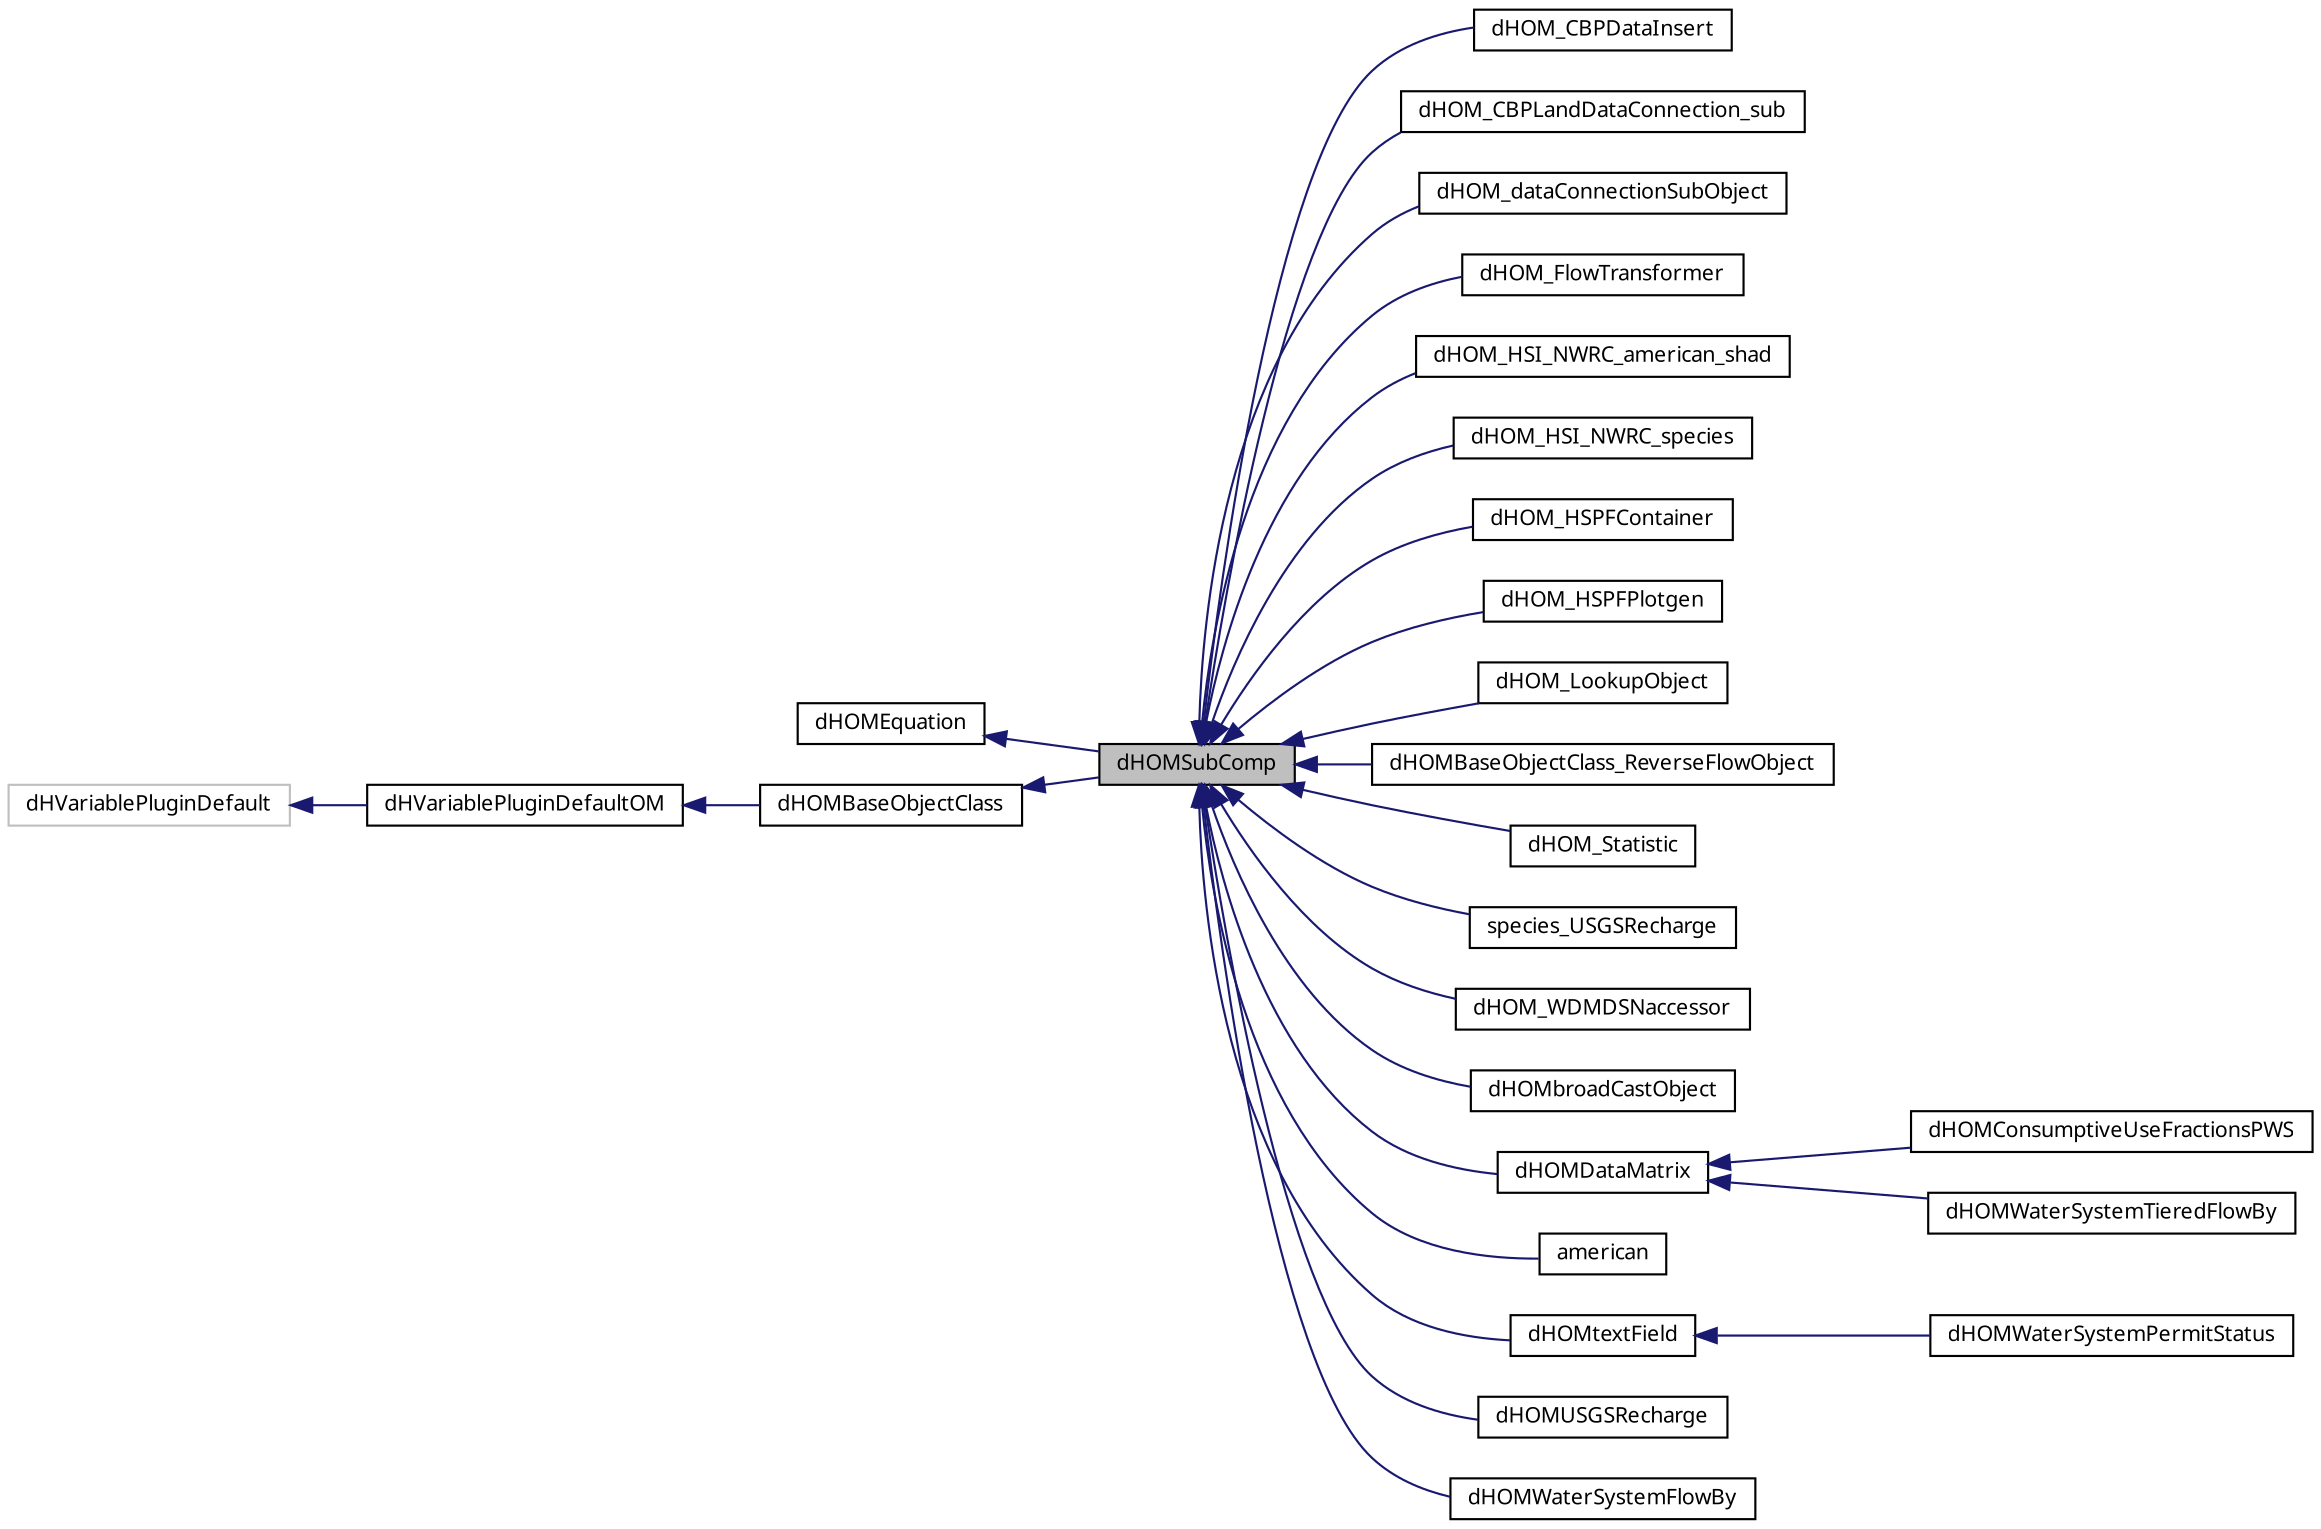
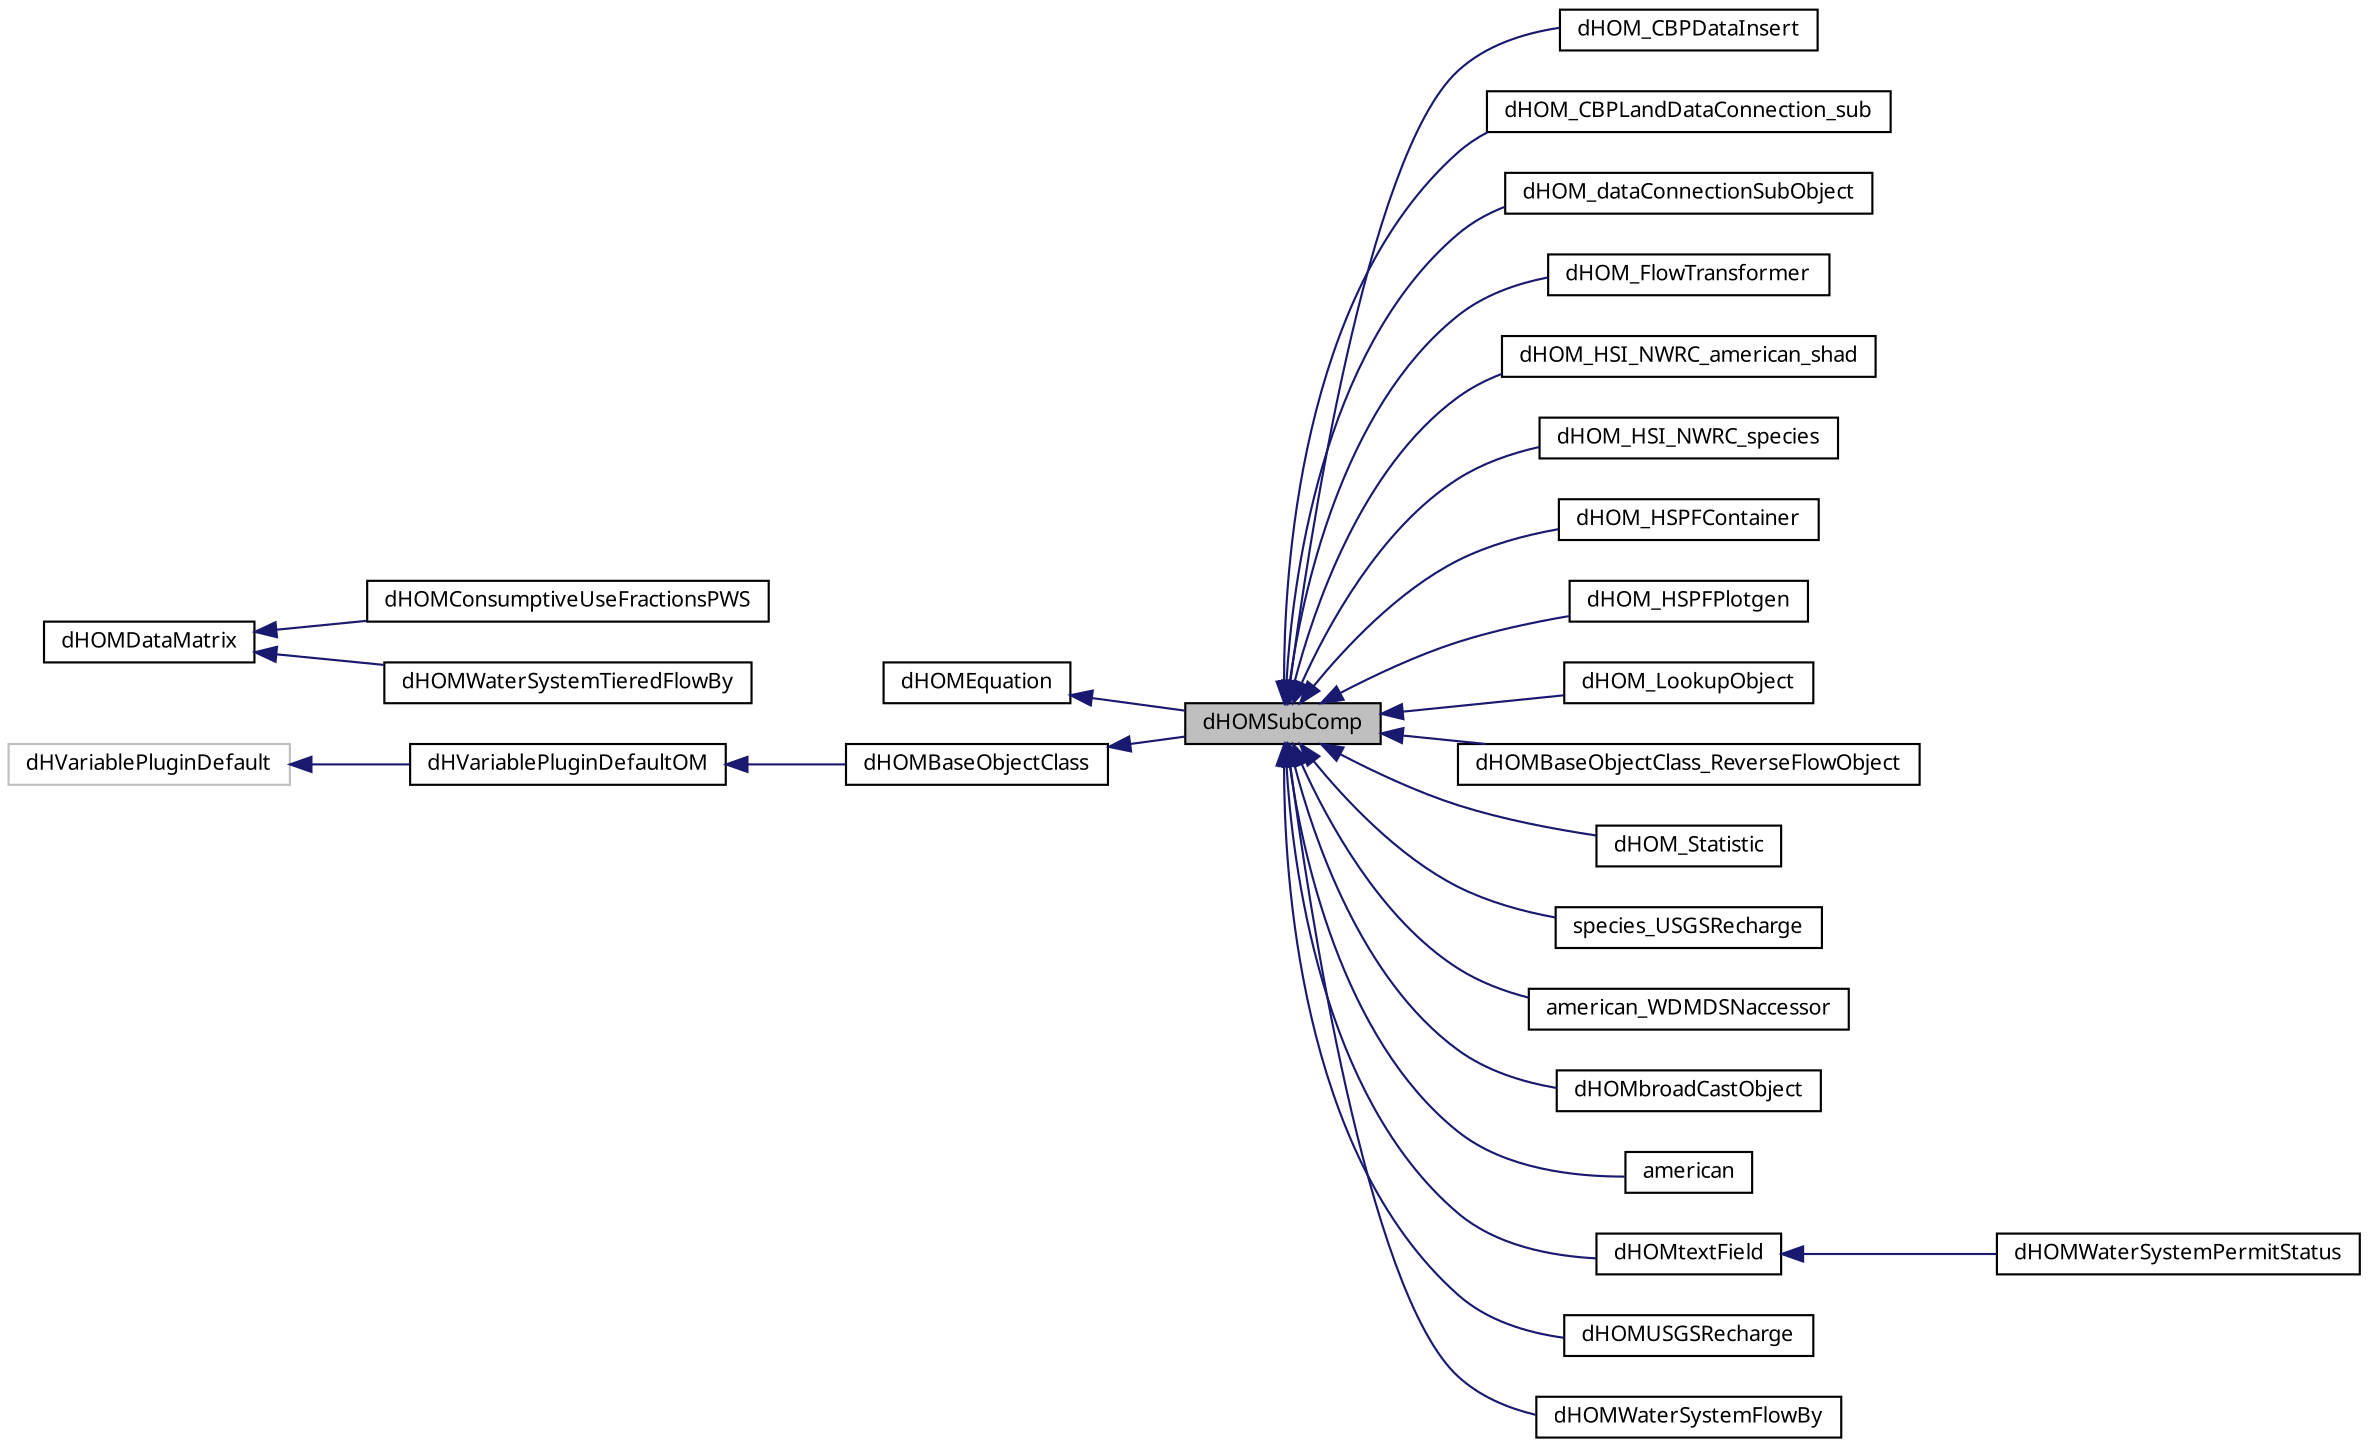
node "dHOM_WDMDSNaccessor": label "dHOM_WDMDSNaccessor" -> "american_WDMDSNaccessor"
edge "dHOMDataMatrix" -> "dHOMSubComp": removed
